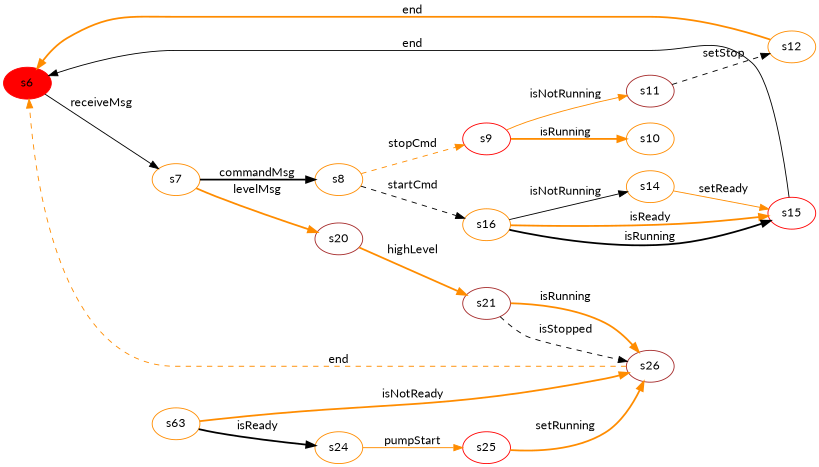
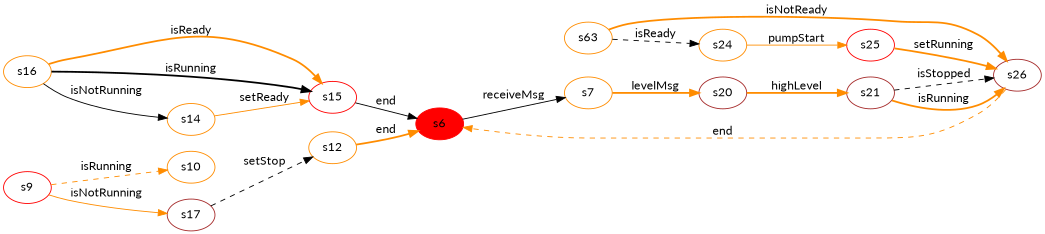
node "s11": label "s11" -> "s17"
edge "s9" -> "s10": style bold -> dashed
node "s8": removed
edge "s63" -> "s24": style bold -> dashed
